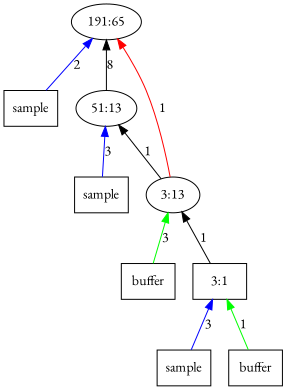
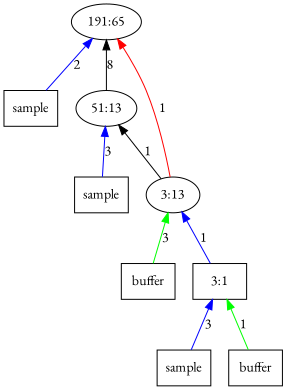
edge "3:1" -> "3:13": color black -> blue
